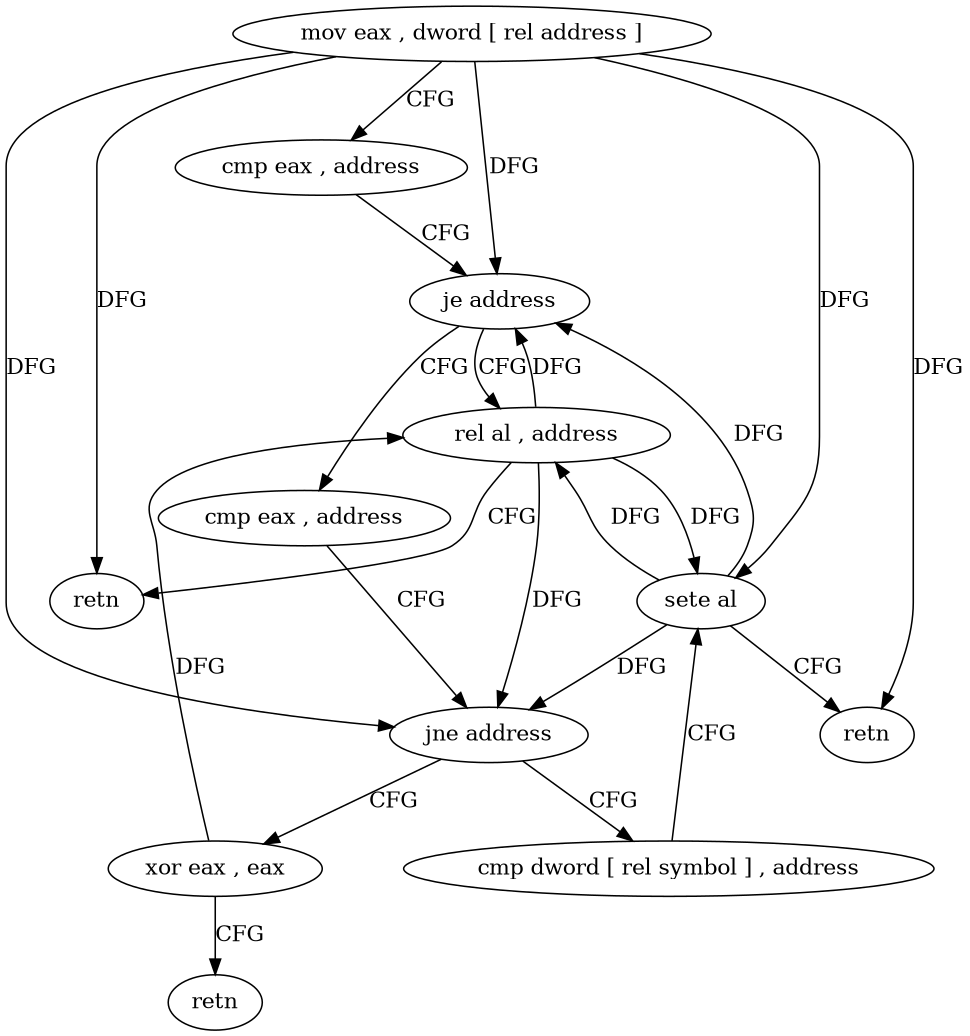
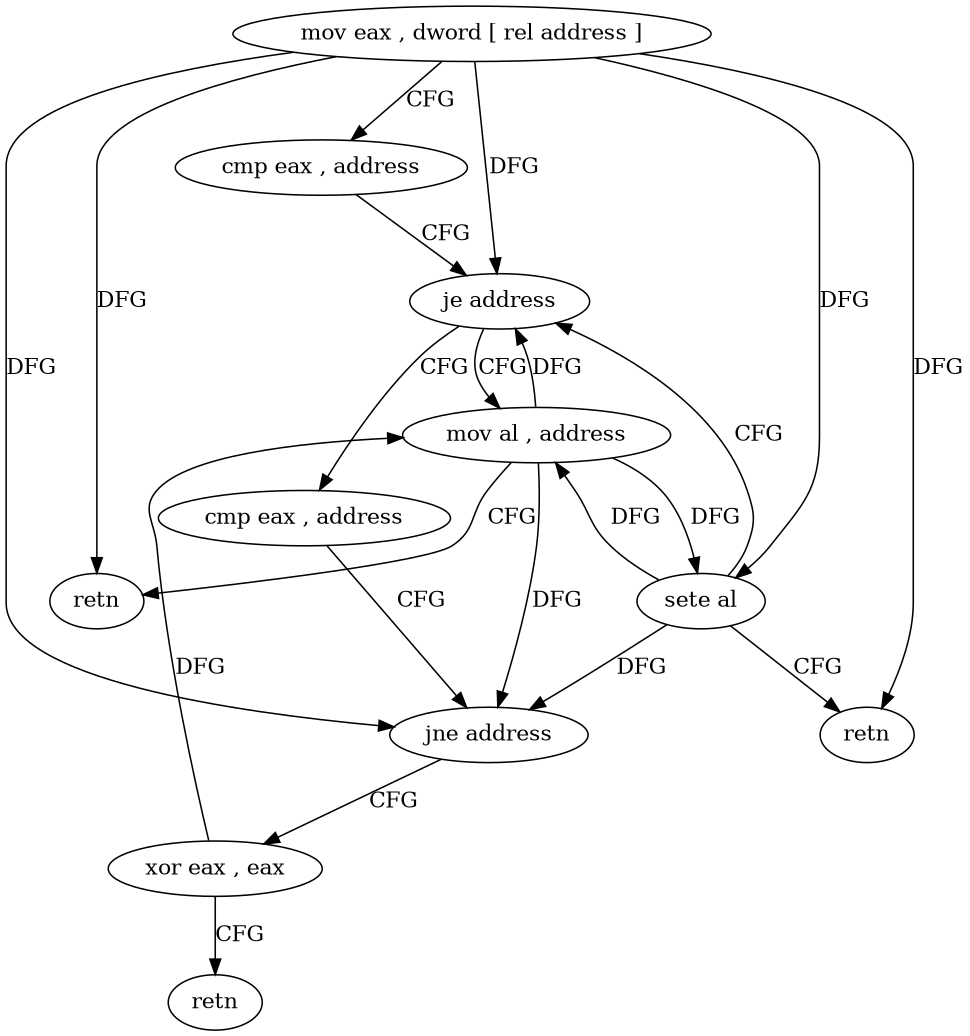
node "rel al , address": label "rel al , address" -> "mov al , address"
edge "sete al" -> "je address": label "DFG" -> "CFG"
node "cmp dword [ rel symbol ] , address": removed
